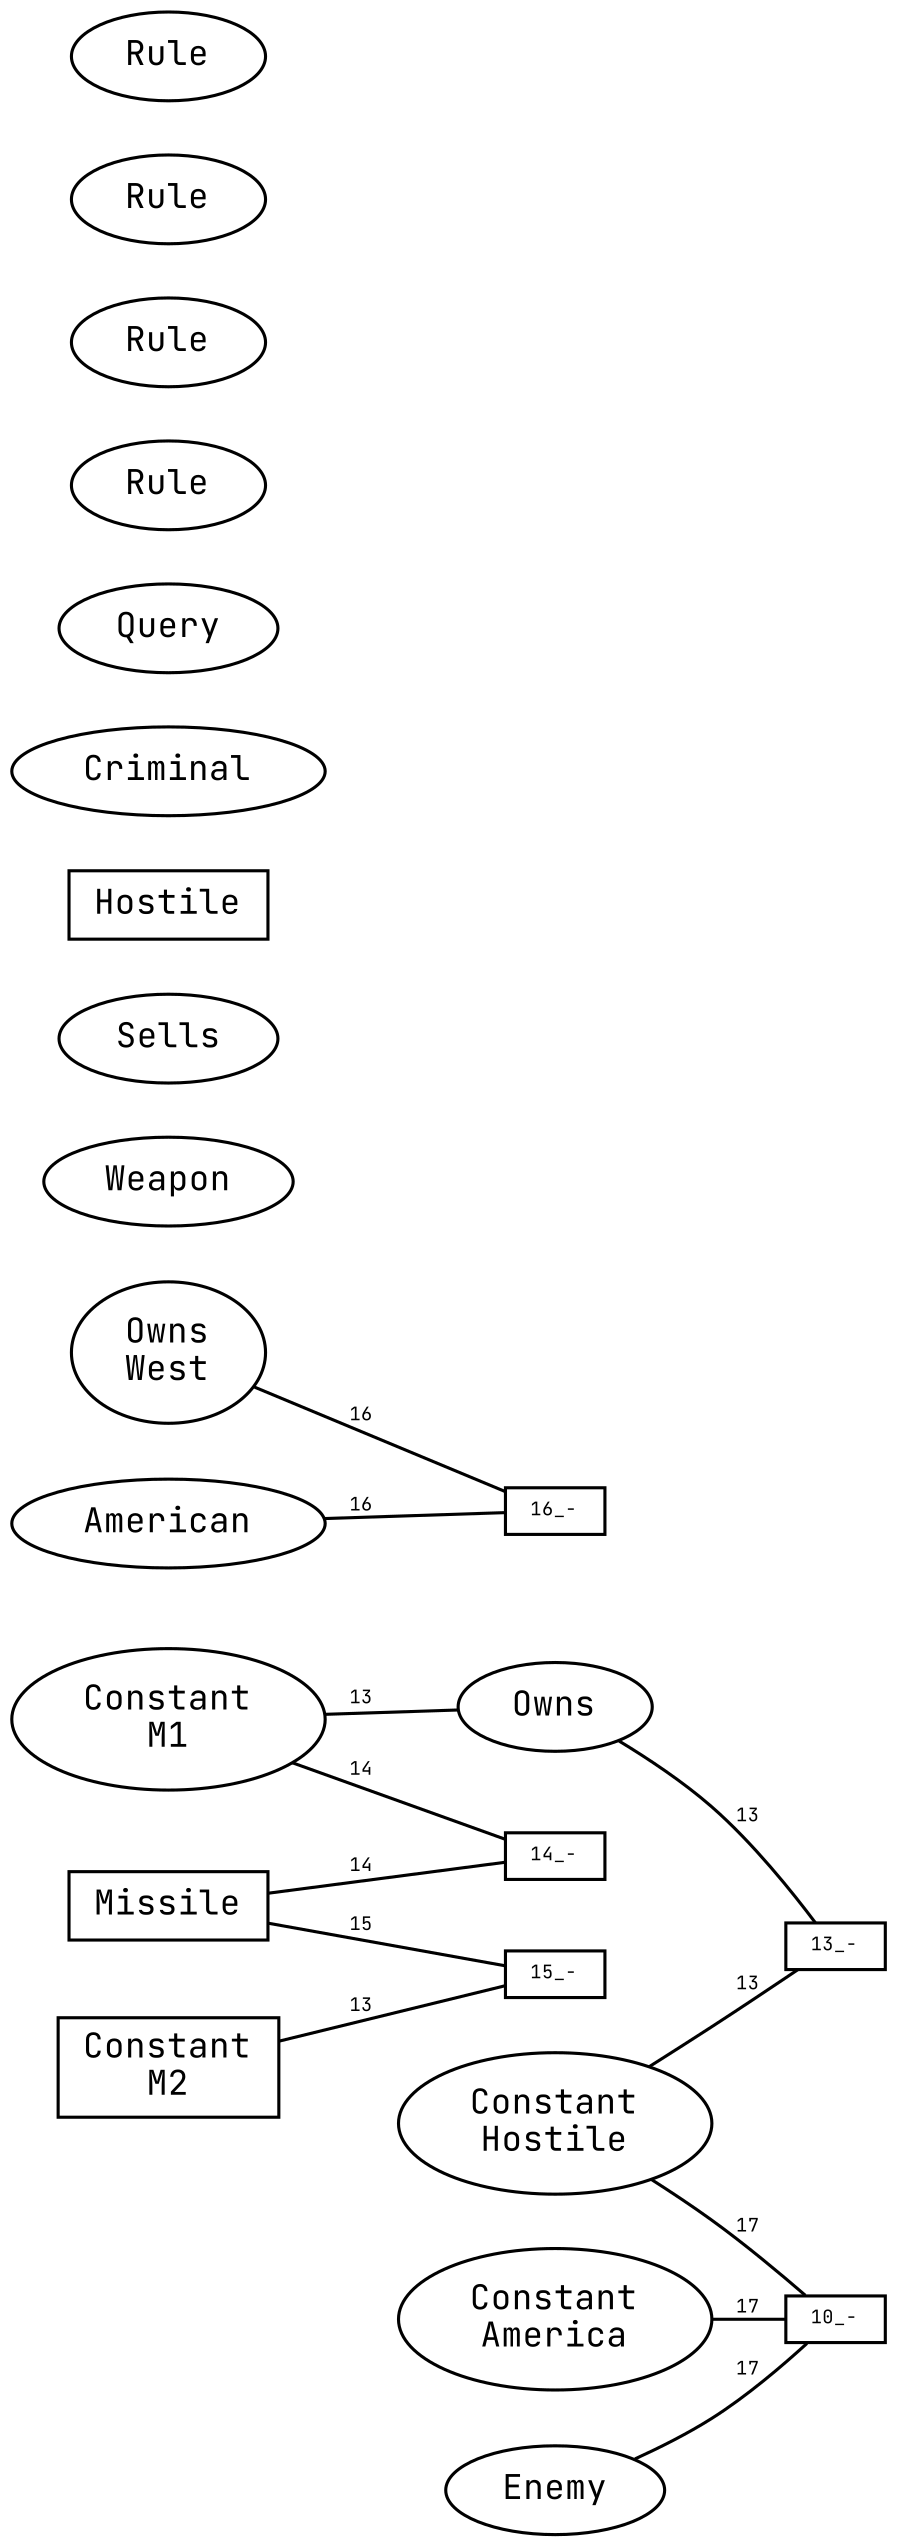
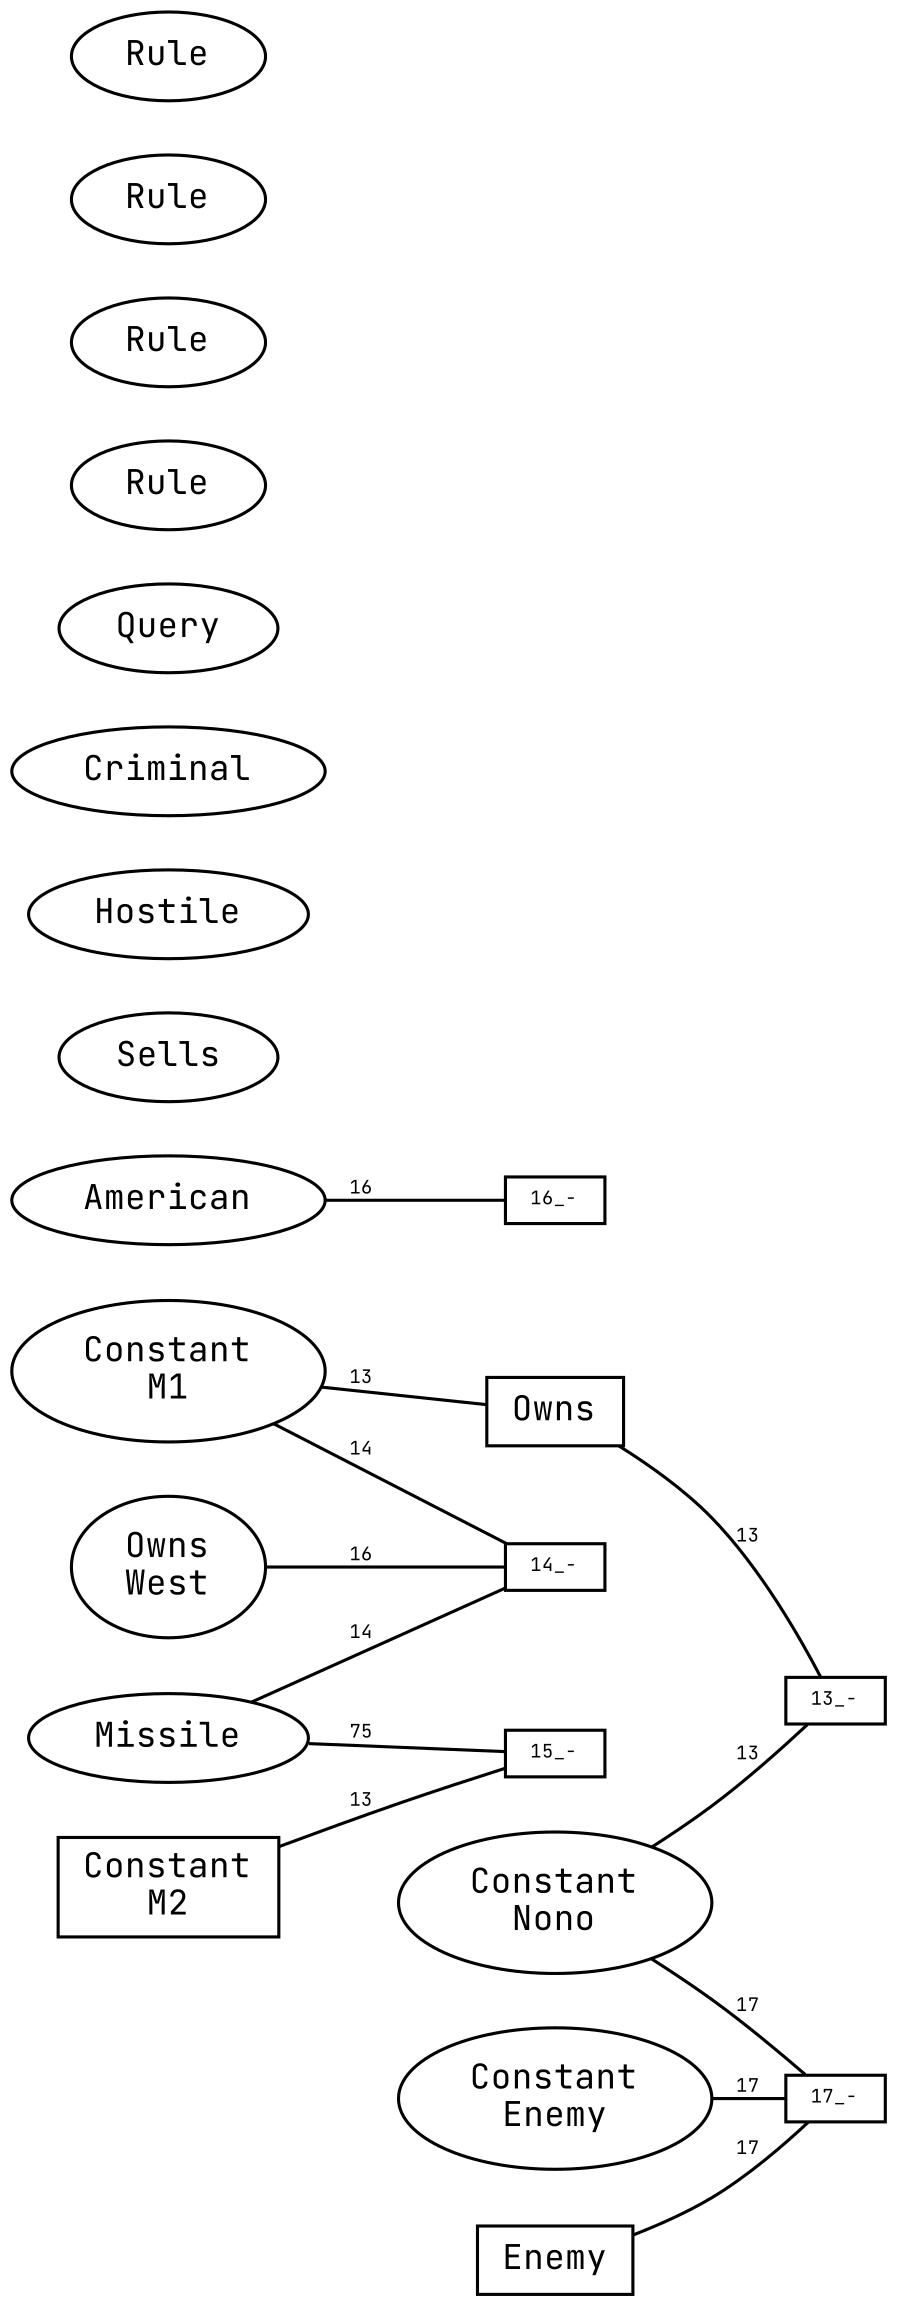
node "Hostile": shape box -> ellipse
node "Weapon": removed
edge "Owns West" -- "16_-": now "Owns West" -- "14_-"
node "Owns": shape ellipse -> box
node "Missile": shape box -> ellipse
edge "Missile" -- "15_-": label "15" -> "75"
node "Constant Hostile": label "Constant Hostile" -> "Constant Nono"
node "Constant America": label "Constant America" -> "Constant Enemy"
node "10_-": label "10_-" -> "17_-"
node "Enemy": shape ellipse -> box
